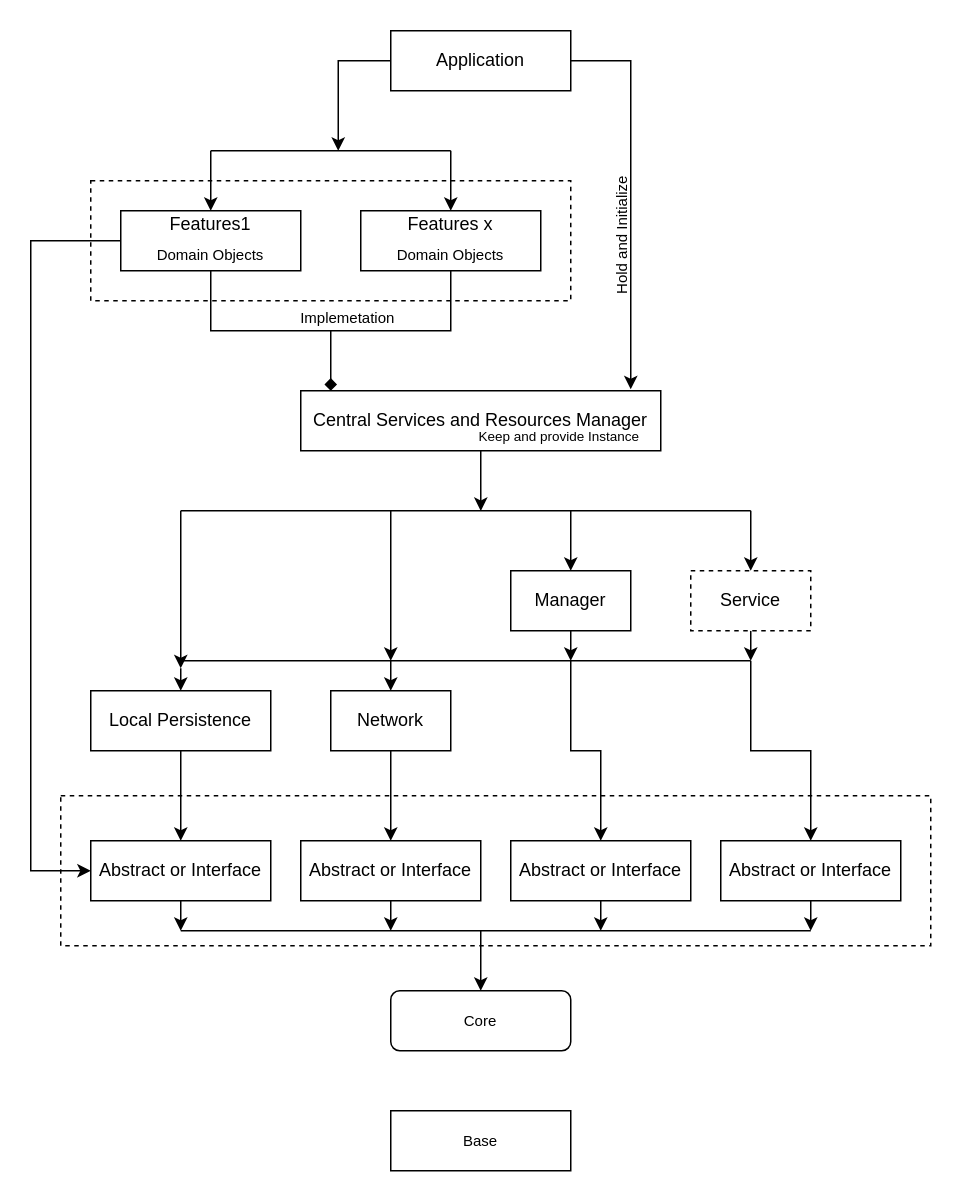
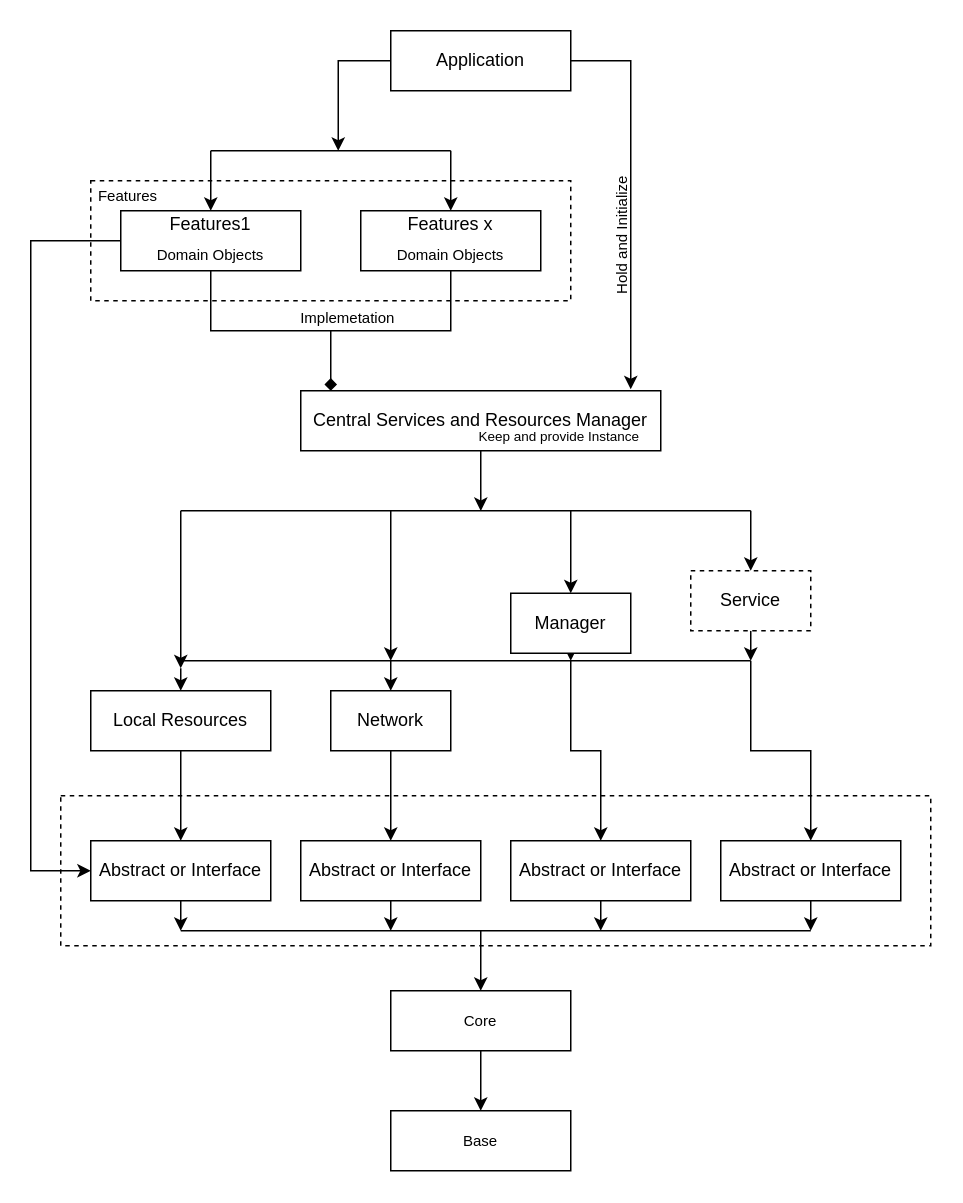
node "Features": added
node "Manager": moved (571, 601) -> (571, 623)
node "Local Persistence": label "Local Persistence" -> "Local Resources"
node "Core": shape rounded rectangle -> rectangle
edge "Core" -> "Base": added
